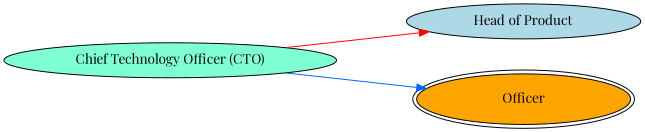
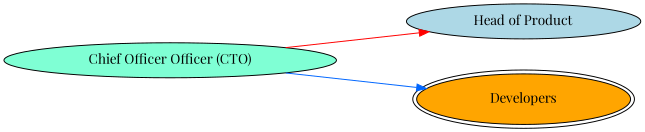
node "Chief Technology Officer (CTO)": label "Chief Technology Officer (CTO)" -> "Chief Officer Officer (CTO)"
node "Officer": label "Officer" -> "Developers"
